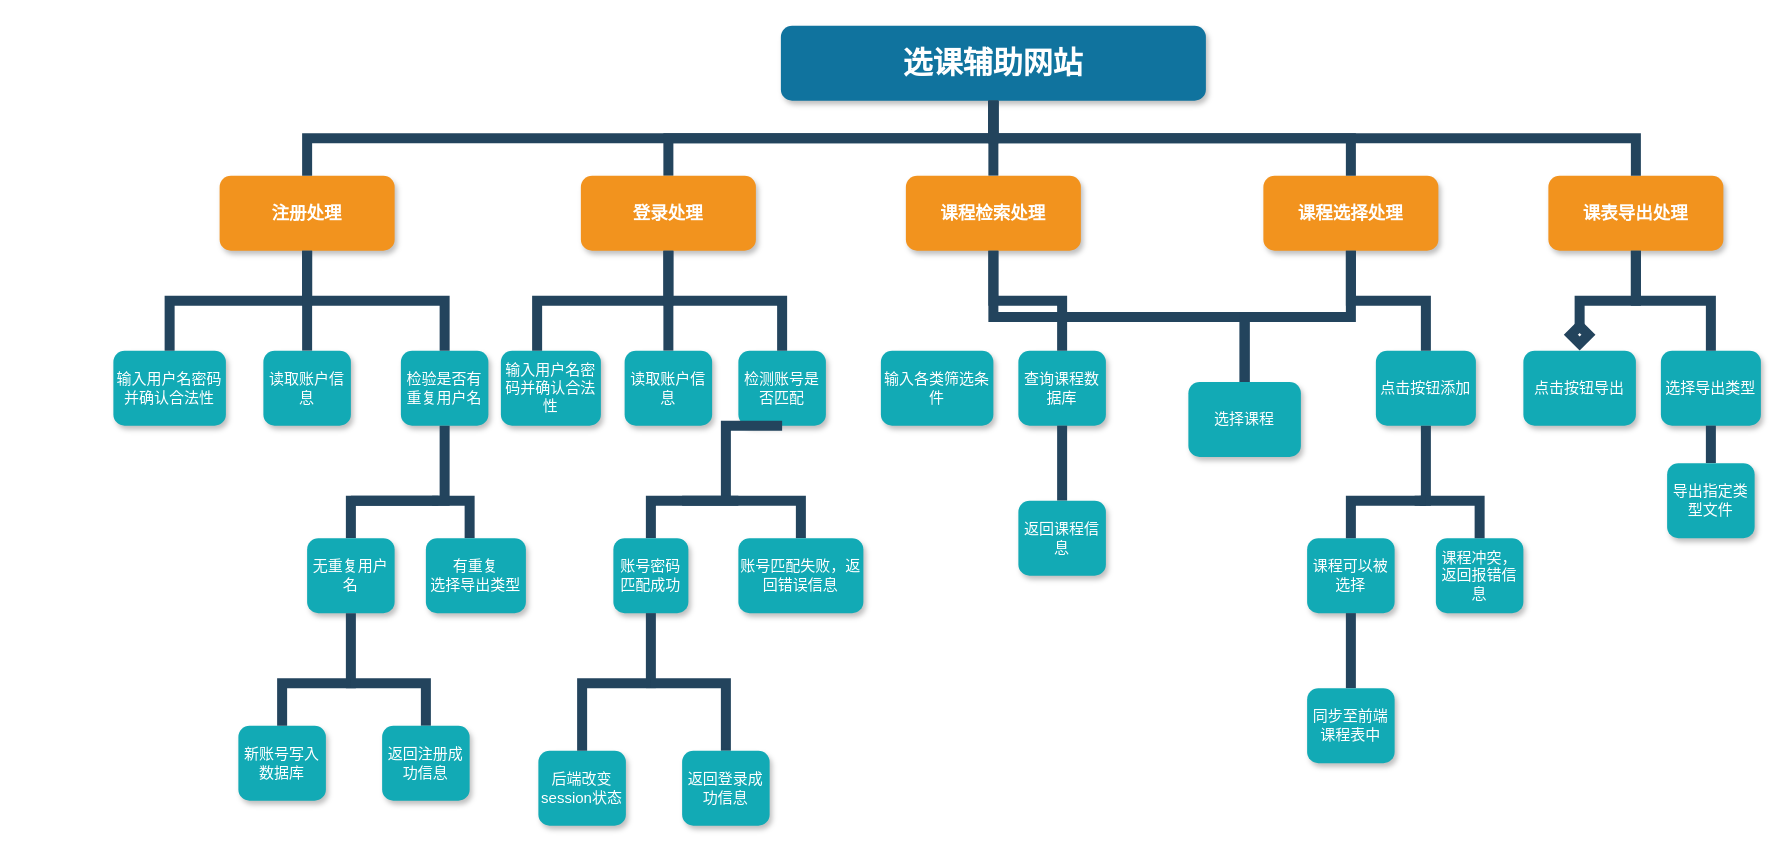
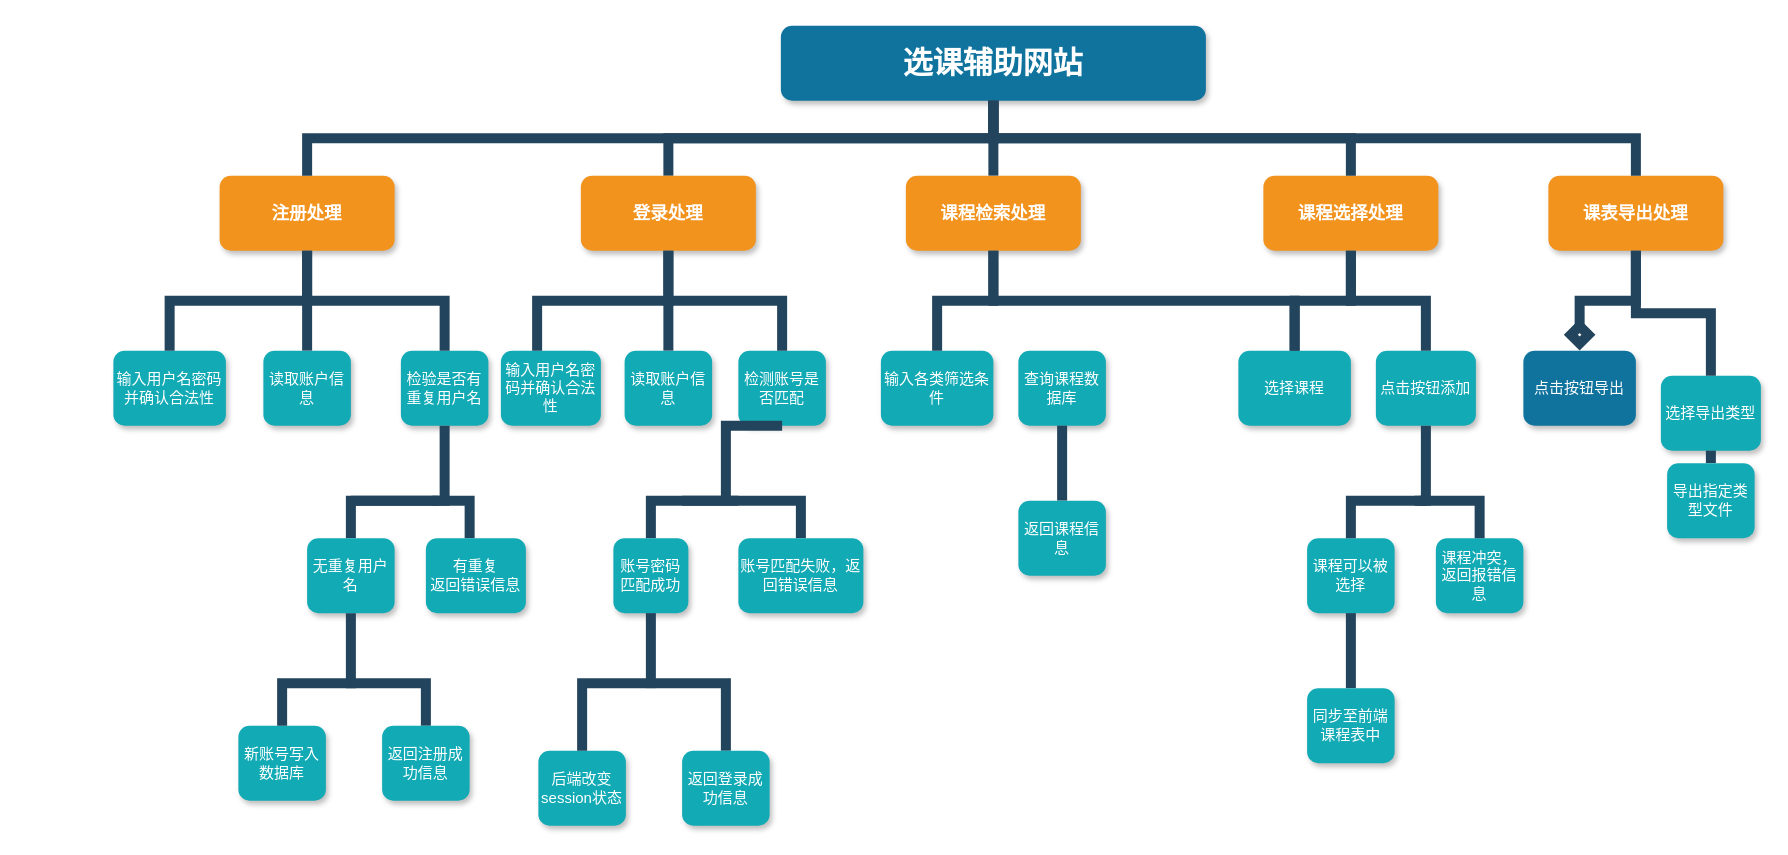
edge "课程检索处理" -- "查询课程数据库": now "课程检索处理" -- "输入各类筛选条件"
node "点击按钮导出": fillcolor #12aab5 -> #10739e
node "选择导出类型": moved (1711, 388) -> (1711, 413)
node "选择课程": moved (1244, 419) -> (1294, 388)
node "有重复 选择导出类型": label "有重复 选择导出类型" -> "有重复 返回错误信息"
